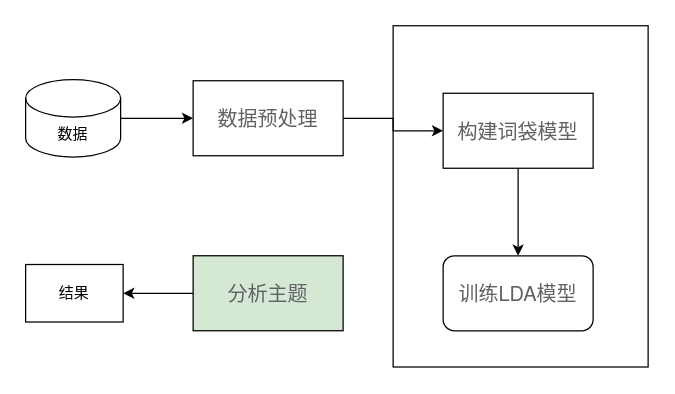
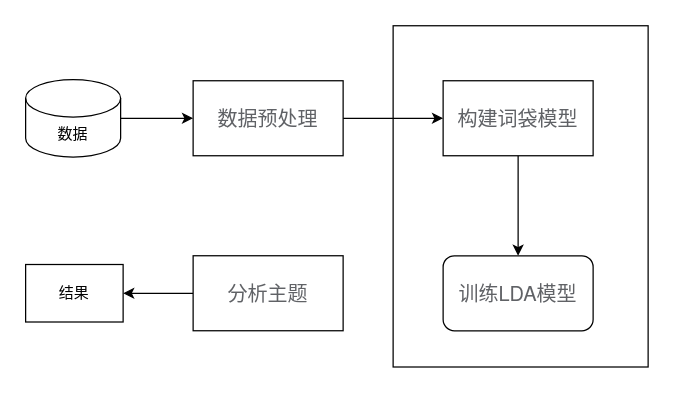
node "构建词袋模型": moved (518, 131) -> (518, 118)
node "分析主题": fillcolor #d5e8d4 -> #ffffff
